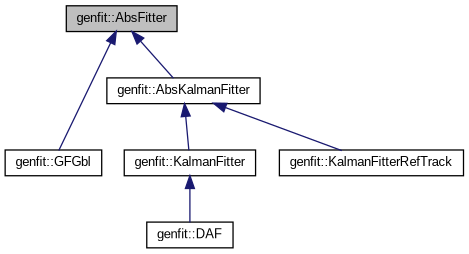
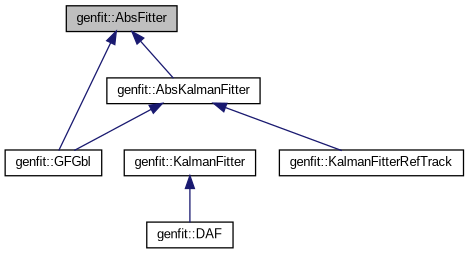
edge "genfit::KalmanFitter" -> "genfit::AbsKalmanFitter": now "genfit::GFGbl" -> "genfit::AbsKalmanFitter"
